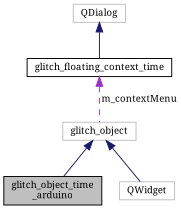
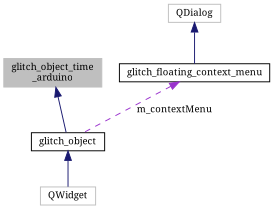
node "glitch_floating_context_time": label "glitch_floating_context_time" -> "glitch_floating_context_menu"
node "glitch_object": color grey75 -> black
edge "glitch_object_time _arduino" -> "glitch_object": reversed
node "glitch_object_time _arduino": color black -> grey75
